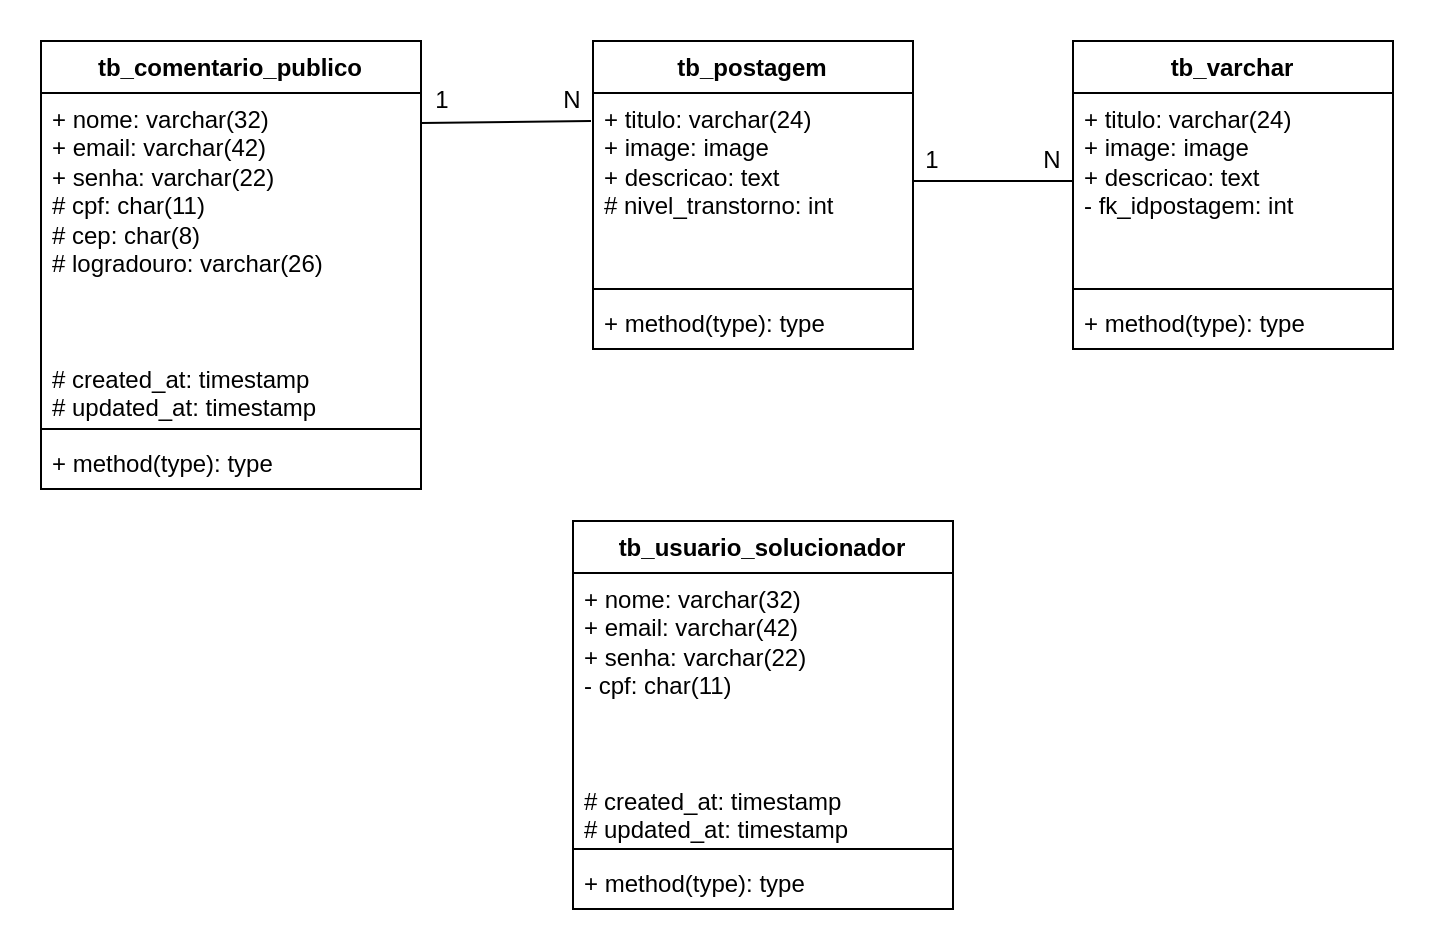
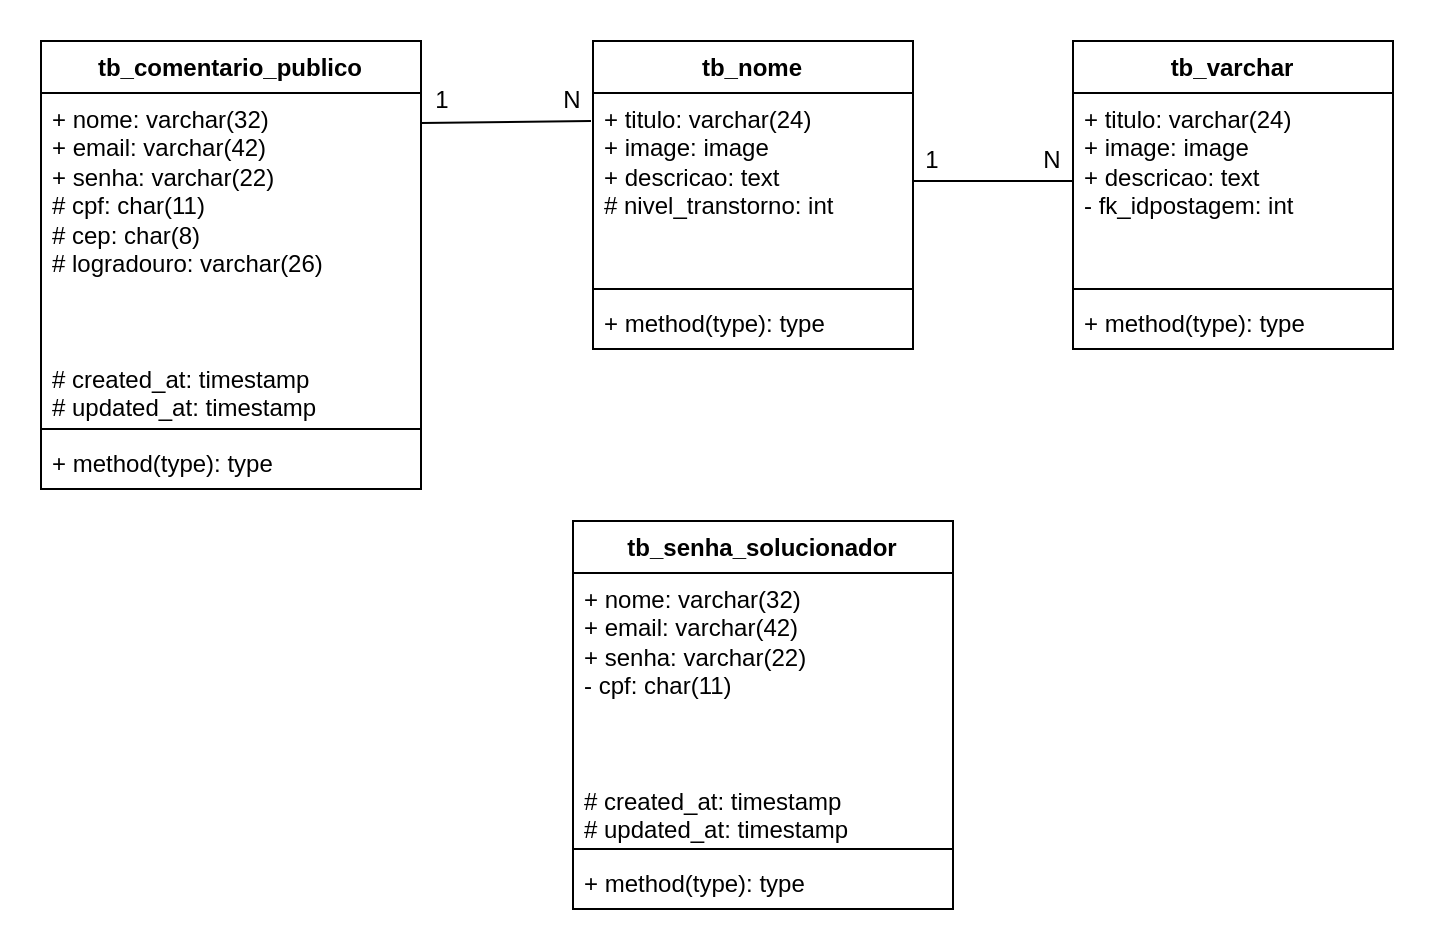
node "tb_postagem": label "tb_postagem" -> "tb_nome"
node "tb_usuario_solucionador": label "tb_usuario_solucionador" -> "tb_senha_solucionador"
